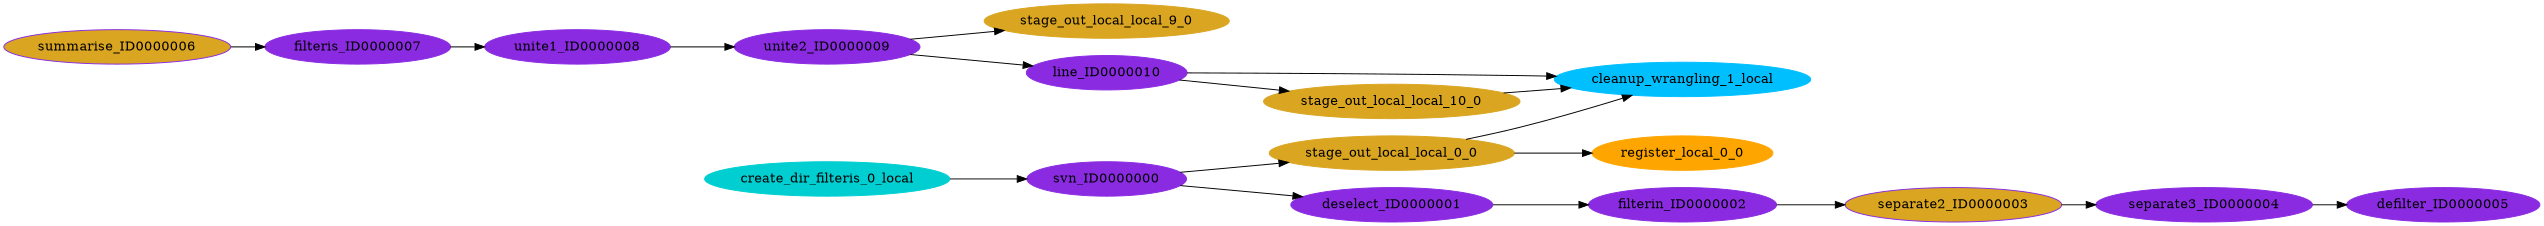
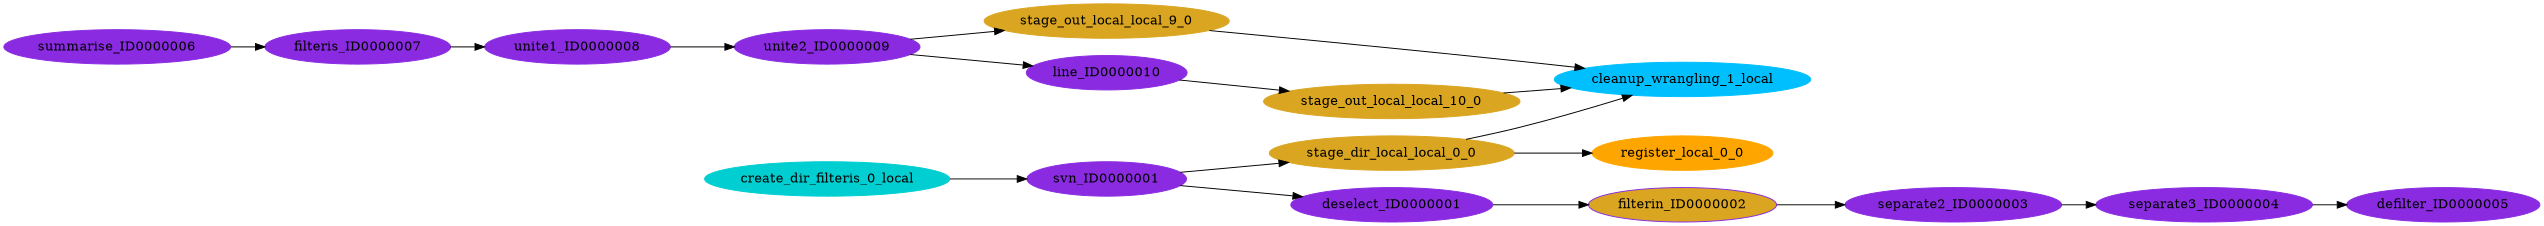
node "summarise_ID0000006": fillcolor goldenrod -> blueviolet
edge "line_ID0000010" -> "cleanup_wrangling_1_local": now "stage_out_local_local_9_0" -> "cleanup_wrangling_1_local"
node "stage_out_local_local_0_0": label "stage_out_local_local_0_0" -> "stage_dir_local_local_0_0"
node "svn_ID0000000": label "svn_ID0000000" -> "svn_ID0000001"
node "filterin_ID0000002": fillcolor blueviolet -> goldenrod
node "separate2_ID0000003": fillcolor goldenrod -> blueviolet
